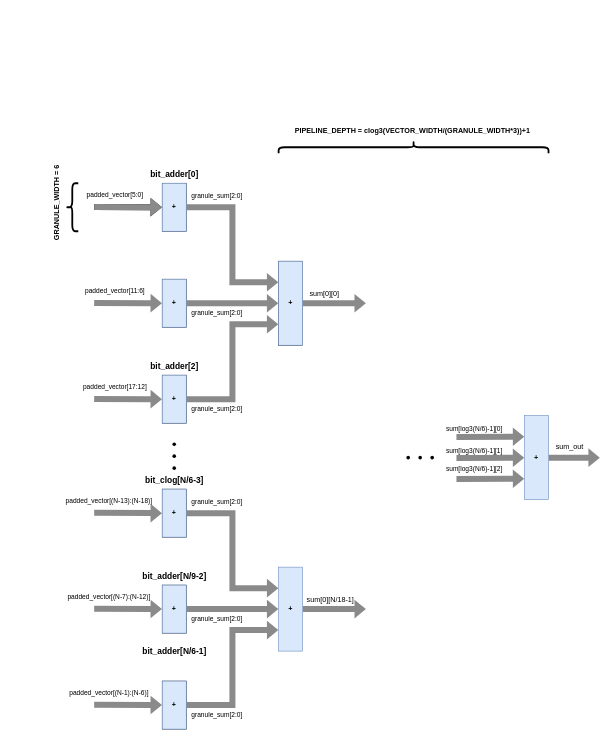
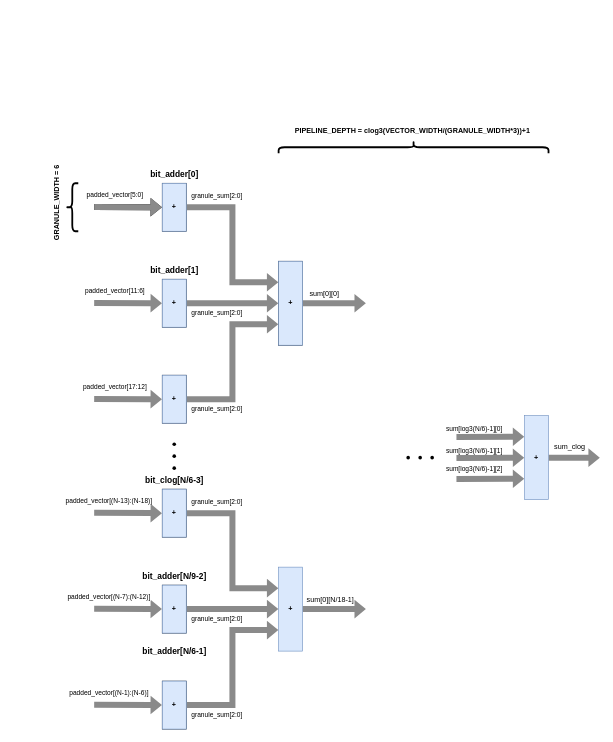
node "bit_adder[1]": added
node "bit_adder[2]": removed
node "sum_out": label "sum_out" -> "sum_clog"
